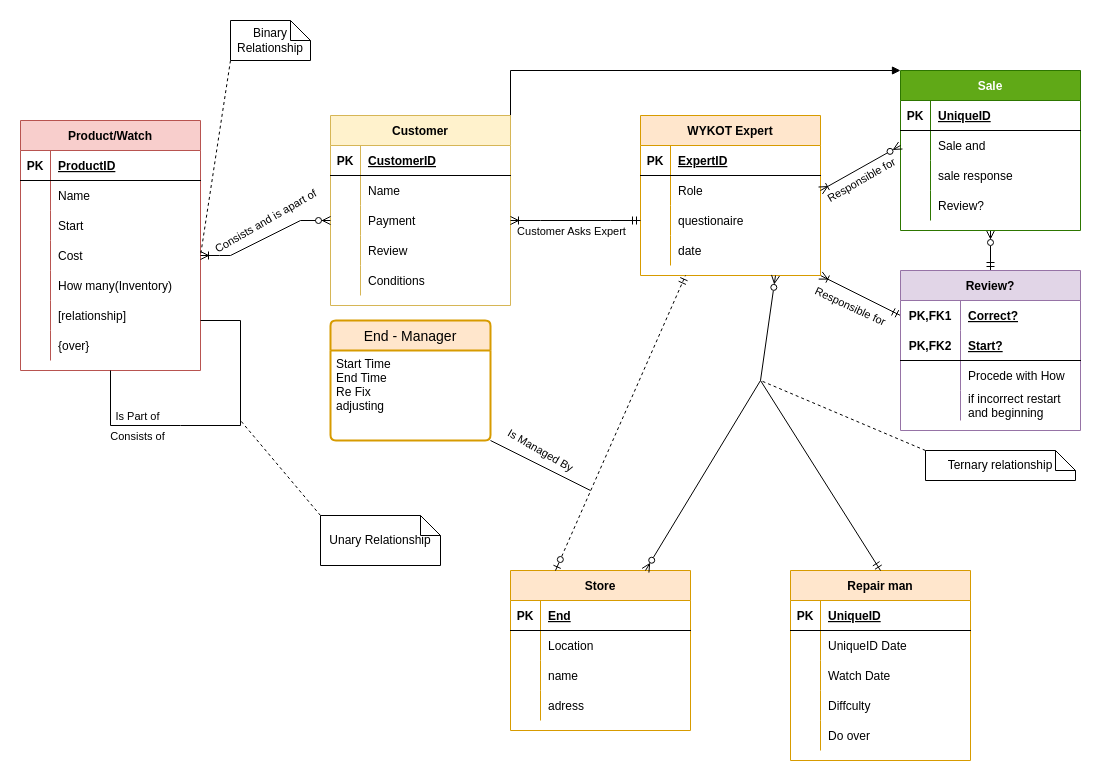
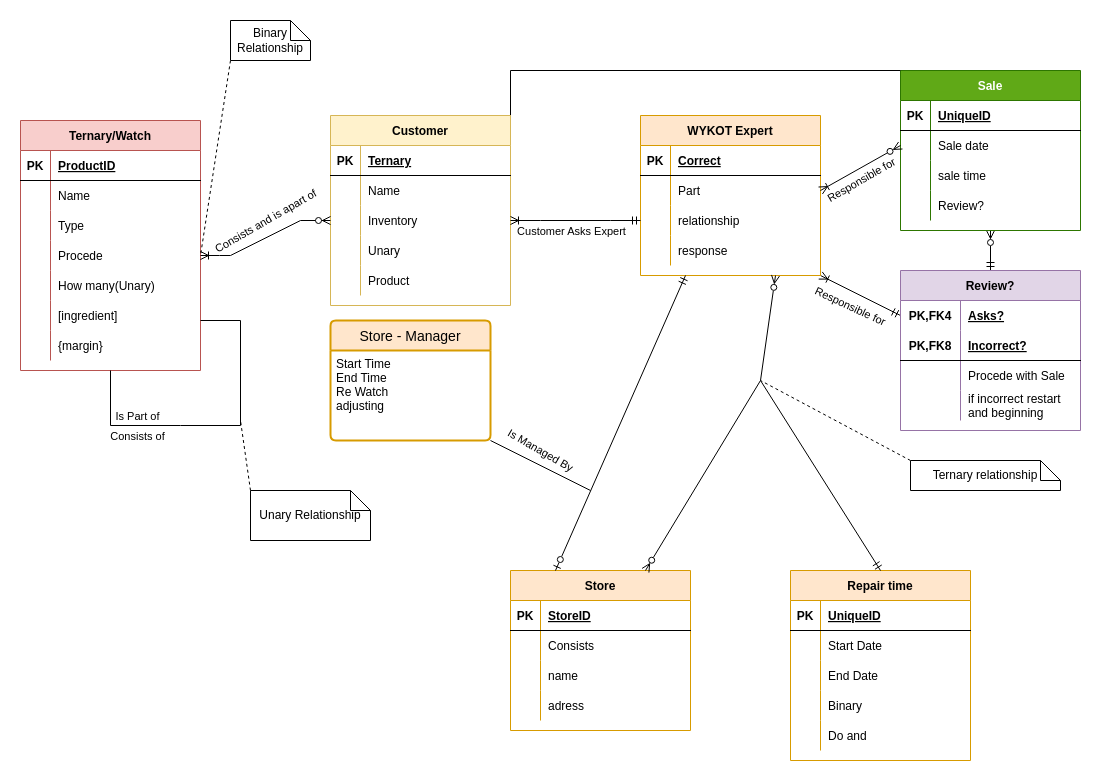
edge "Customer" -> "Sale": arrowhead block -> none
node "Product/Watch": label "Product/Watch" -> "Ternary/Watch"
node "Sale and": label "Sale and" -> "Sale date"
node "CustomerID": label "CustomerID" -> "Ternary"
node "ExpertID": label "ExpertID" -> "Correct"
node "sale response": label "sale response" -> "sale time"
node "Role": label "Role" -> "Part"
node "Payment": label "Payment" -> "Inventory"
node "questionaire": label "questionaire" -> "relationship"
node "Start": label "Start" -> "Type"
node "Review": label "Review" -> "Unary"
node "date": label "date" -> "response"
node "Cost": label "Cost" -> "Procede"
node "Conditions": label "Conditions" -> "Product"
node "How many(Inventory)": label "How many(Inventory)" -> "How many(Unary)"
node "[relationship]": label "[relationship]" -> "[ingredient]"
node "PK,FK1": label "PK,FK1" -> "PK,FK4"
node "Correct?": label "Correct?" -> "Asks?"
node "End - Manager": label "End - Manager" -> "Store - Manager"
node "{over}": label "{over}" -> "{margin}"
node "PK,FK2": label "PK,FK2" -> "PK,FK8"
node "Start?": label "Start?" -> "Incorrect?"
node "Start Time End Time Re Fix adjusting": label "Start Time End Time Re Fix adjusting" -> "Start Time End Time Re Watch adjusting"
node "Procede with How": label "Procede with How" -> "Procede with Sale"
edge "WYKOT Expert" -- "Store": style dashed -> solid
node "Ternary relationship": moved (1001, 466) -> (986, 476)
node "Unary Relationship": moved (381, 541) -> (311, 516)
node "Repair man": label "Repair man" -> "Repair time"
node "End": label "End" -> "StoreID"
node "Location": label "Location" -> "Consists"
node "UniqueID Date": label "UniqueID Date" -> "Start Date"
node "Watch Date": label "Watch Date" -> "End Date"
node "Diffculty": label "Diffculty" -> "Binary"
node "Do over": label "Do over" -> "Do and"
